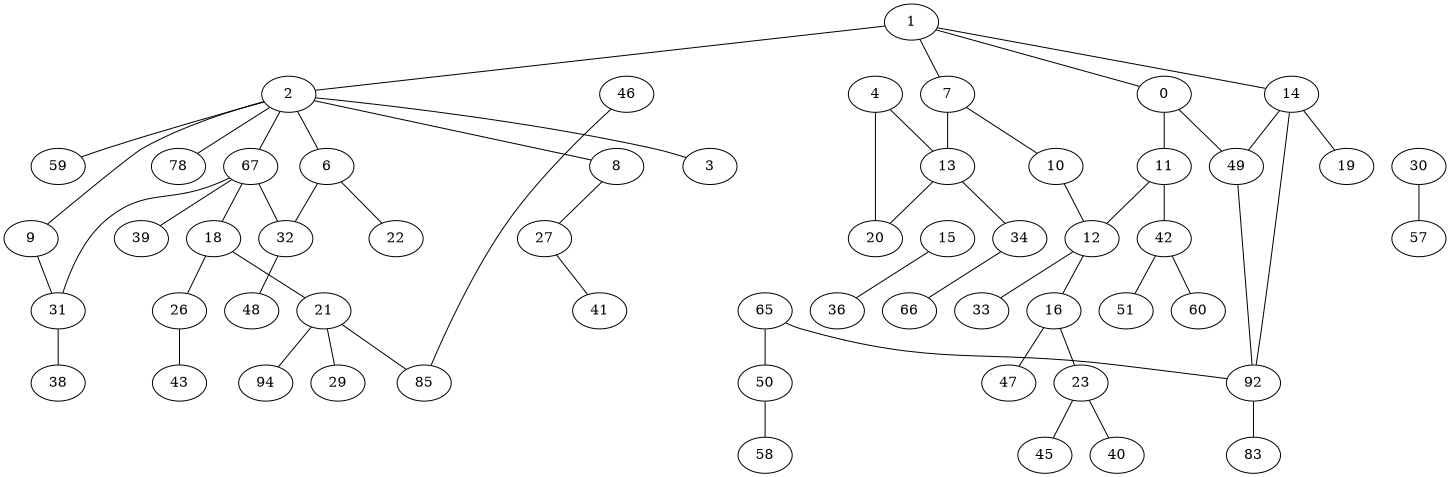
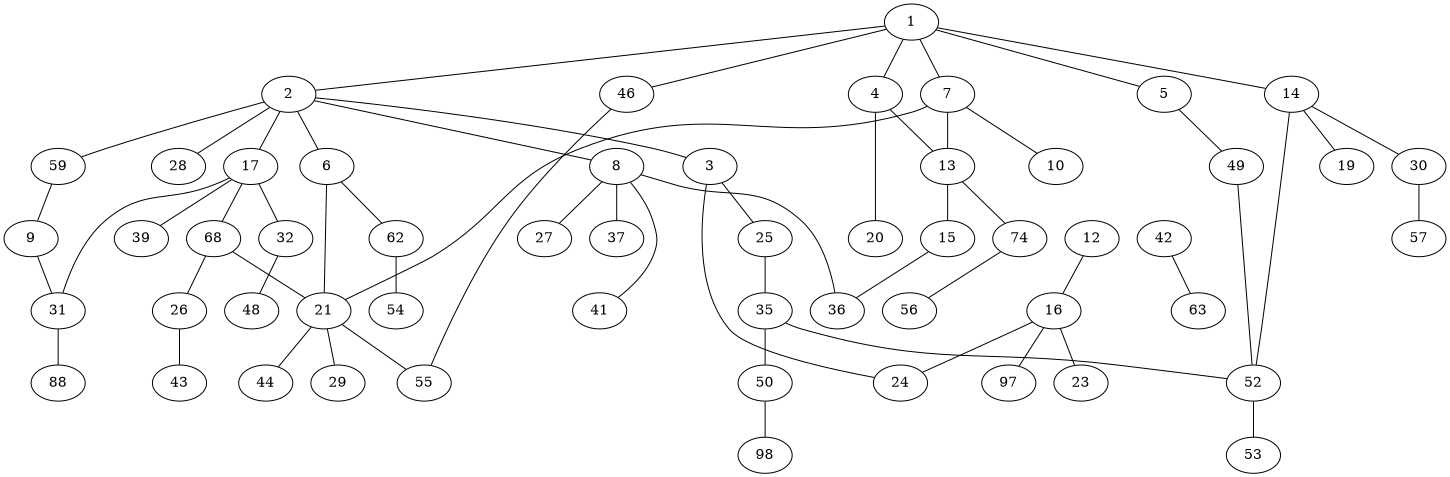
edge "1" -- "46": added
edge "1" -- "4": added
node "0": label "0" -> "5"
edge "14" -- "49": now "14" -- "30"
edge "7" -- "21": added
edge "2" -- "9": now "59" -- "9"
node "78": label "78" -> "28"
node "67": label "67" -> "17"
node "11": removed
edge "8" -- "36": added
edge "13" -- "20": now "13" -- "15"
edge "6" -- "32": now "6" -- "21"
edge "10" -- "12": removed
node "18": label "18" -> "68"
node "22": label "22" -> "62"
node "37": added
node "25": added
node "34": label "34" -> "74"
edge "27" -- "41": now "8" -- "41"
node "54": added
node "65": label "65" -> "35"
node "66": label "66" -> "56"
node "33": removed
node "51": removed
node "60": label "60" -> "63"
node "38": label "38" -> "88"
node "94": label "94" -> "44"
node "85": label "85" -> "55"
node "24": added
node "47": label "47" -> "97"
node "92": label "92" -> "52"
node "58": label "58" -> "98"
node "45": removed
node "40": removed
node "83": label "83" -> "53"
